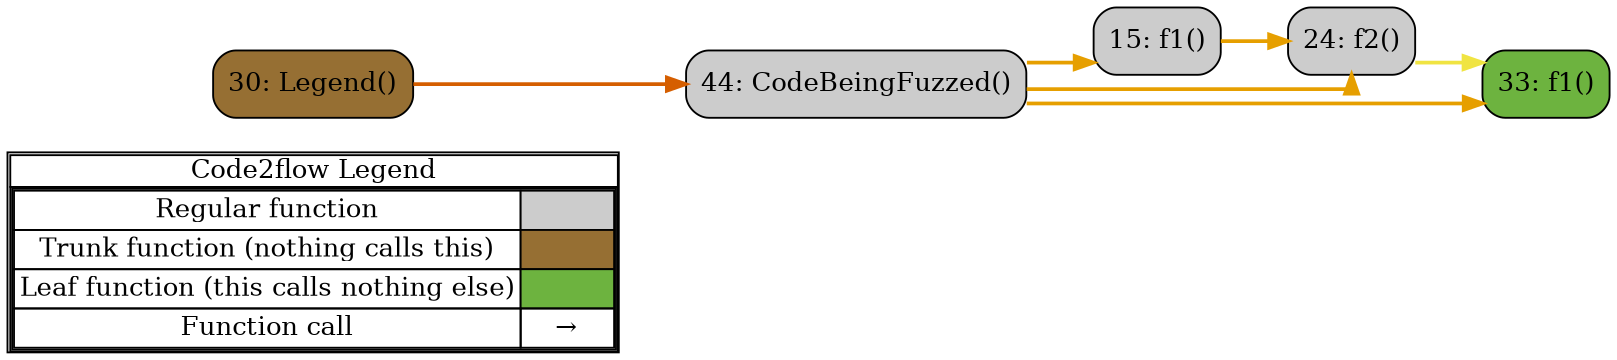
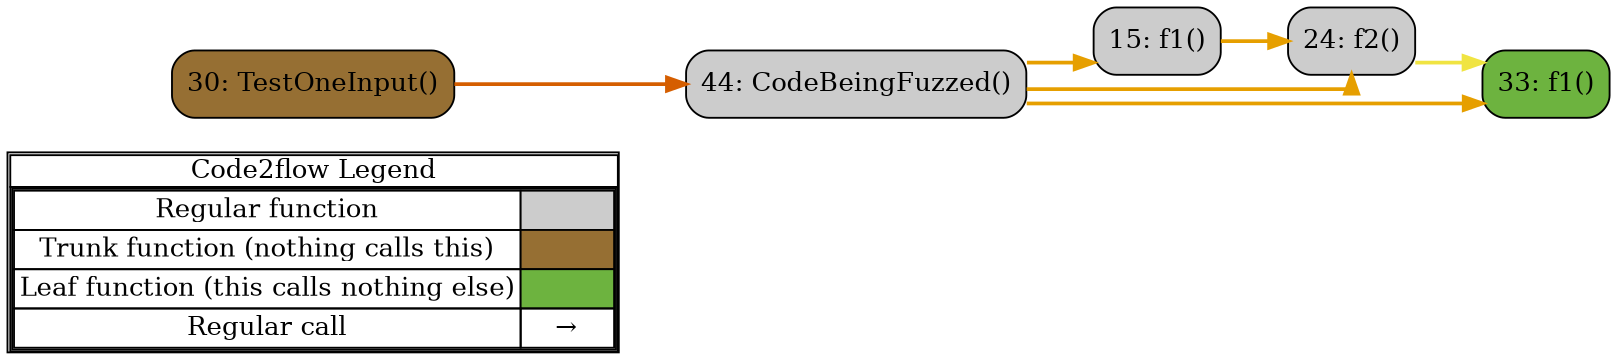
node "30: Legend()": label "30: Legend()" -> "30: TestOneInput()"
node "Code2flow Legend": text "Function call" -> "Regular call"
